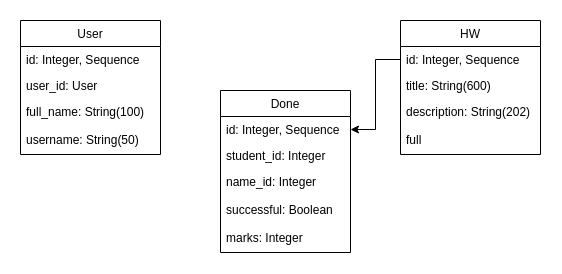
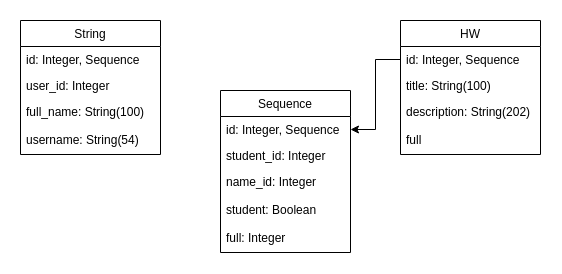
node "User": label "User" -> "String"
node "user_id: User": label "user_id: User" -> "user_id: Integer"
node "title: String(600)": label "title: String(600)" -> "title: String(100)"
node "Done": label "Done" -> "Sequence"
node "username: String(50)": label "username: String(50)" -> "username: String(54)"
node "successful: Boolean": label "successful: Boolean" -> "student: Boolean"
node "marks: Integer": label "marks: Integer" -> "full: Integer"
